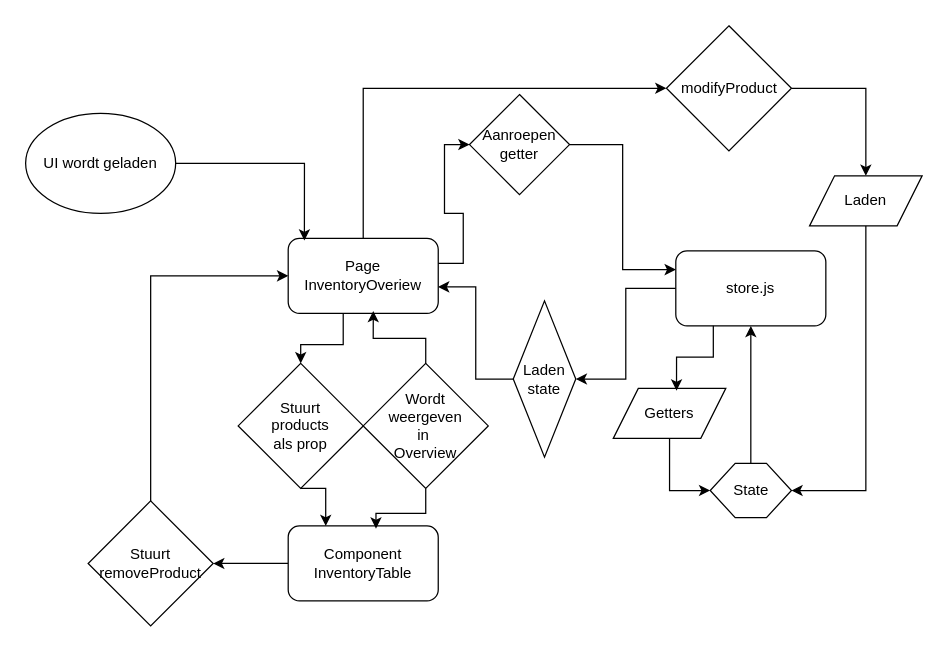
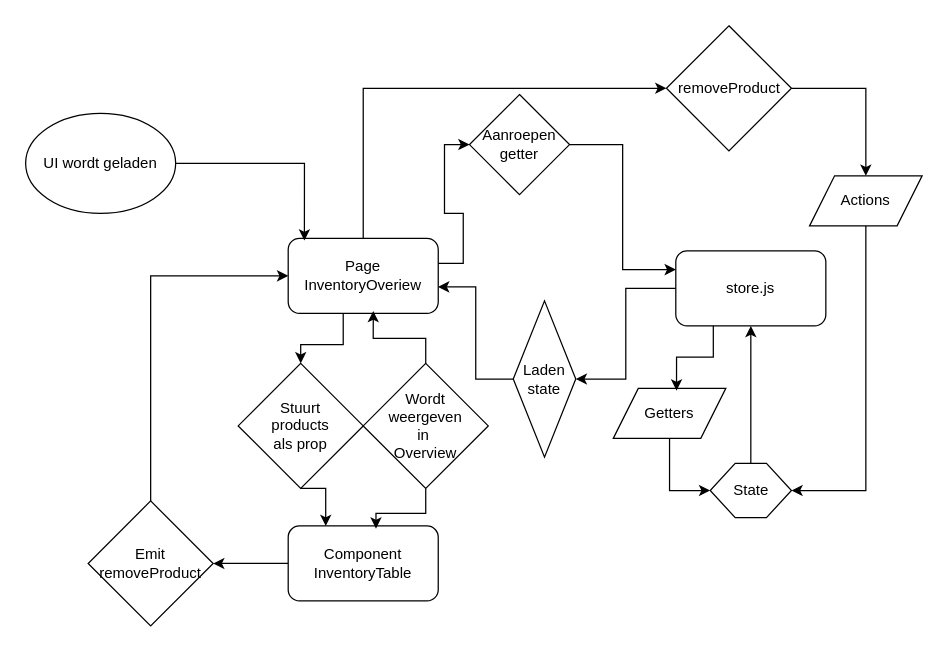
node "modifyProduct": label "modifyProduct" -> "removeProduct"
node "Laden": label "Laden" -> "Actions"
node "Stuurt removeProduct": label "Stuurt removeProduct" -> "Emit removeProduct"
